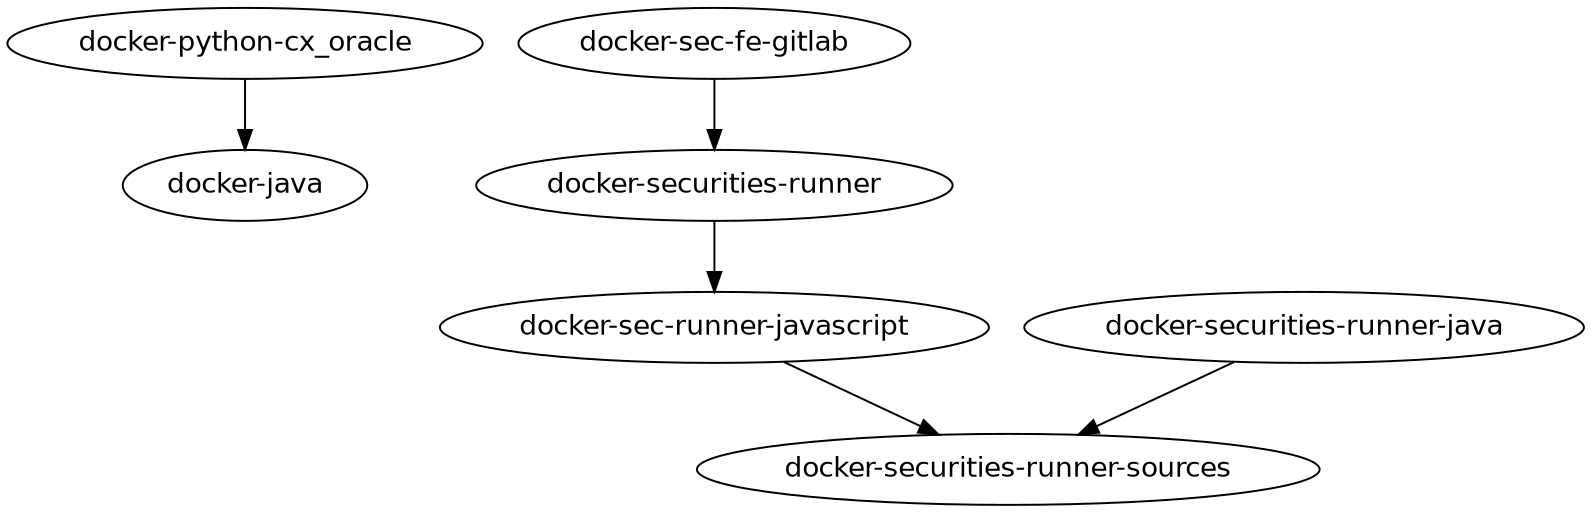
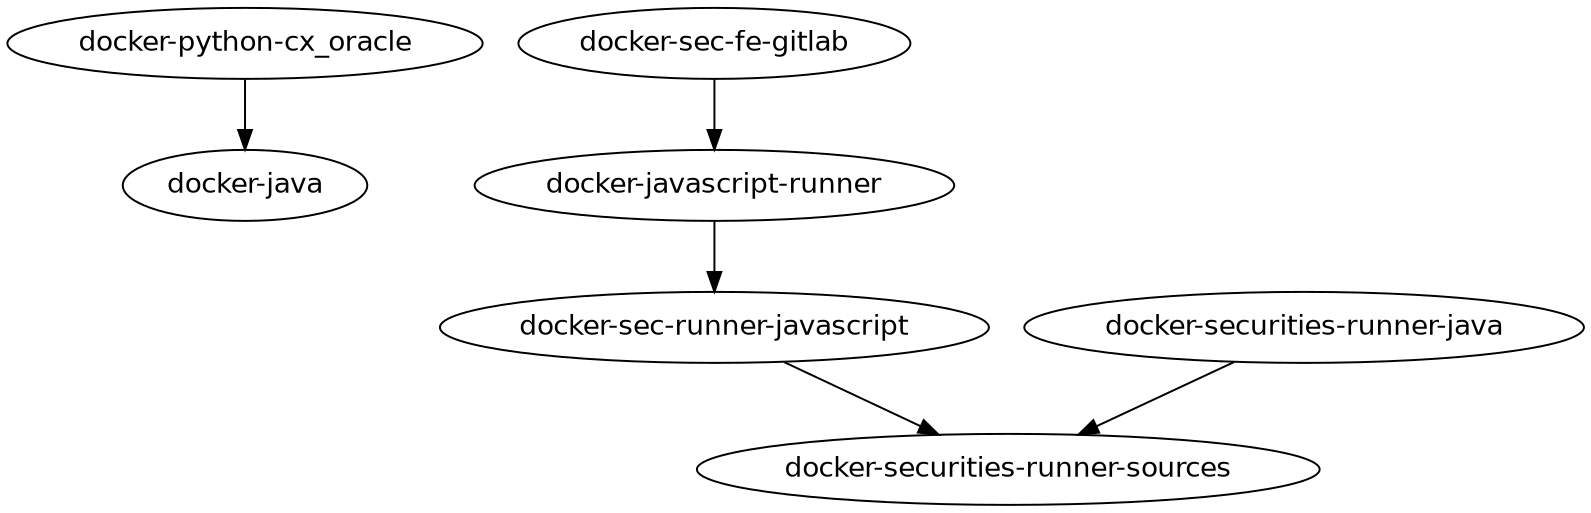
node "docker-securities-runner": label "docker-securities-runner" -> "docker-javascript-runner"
